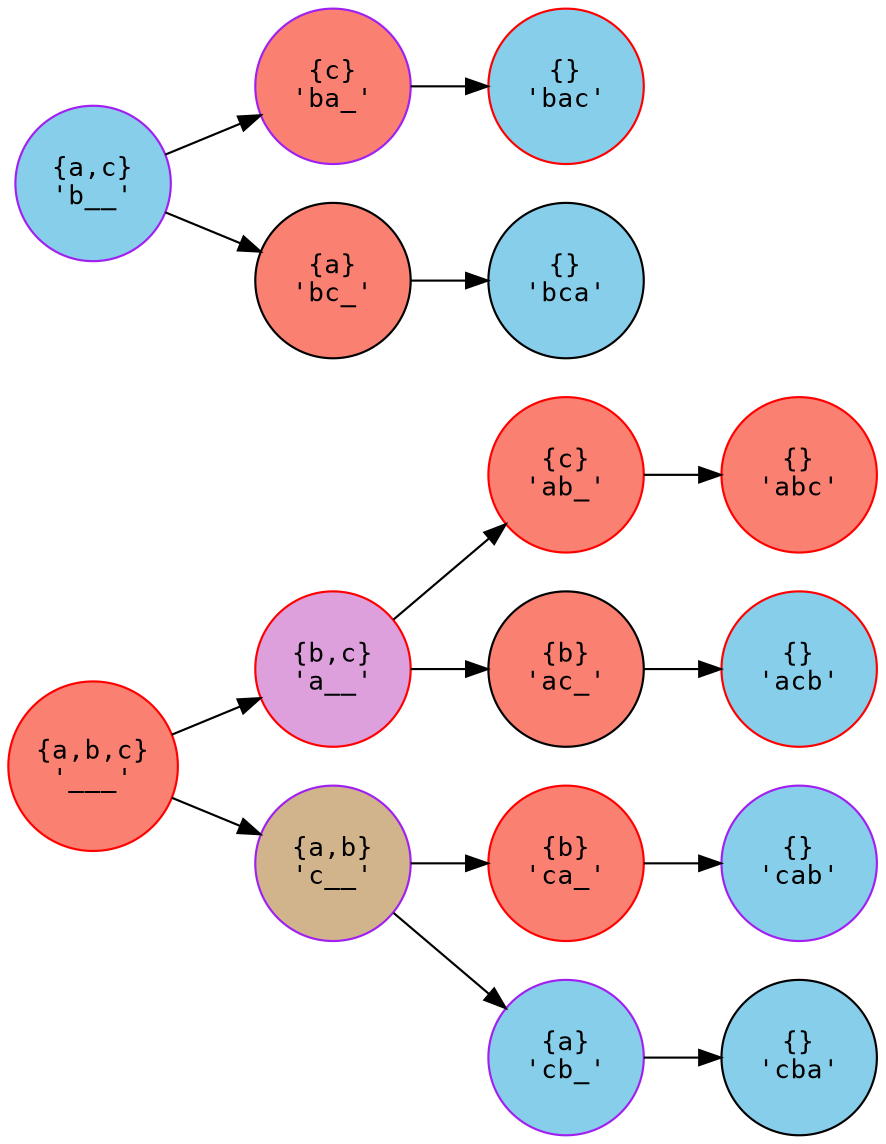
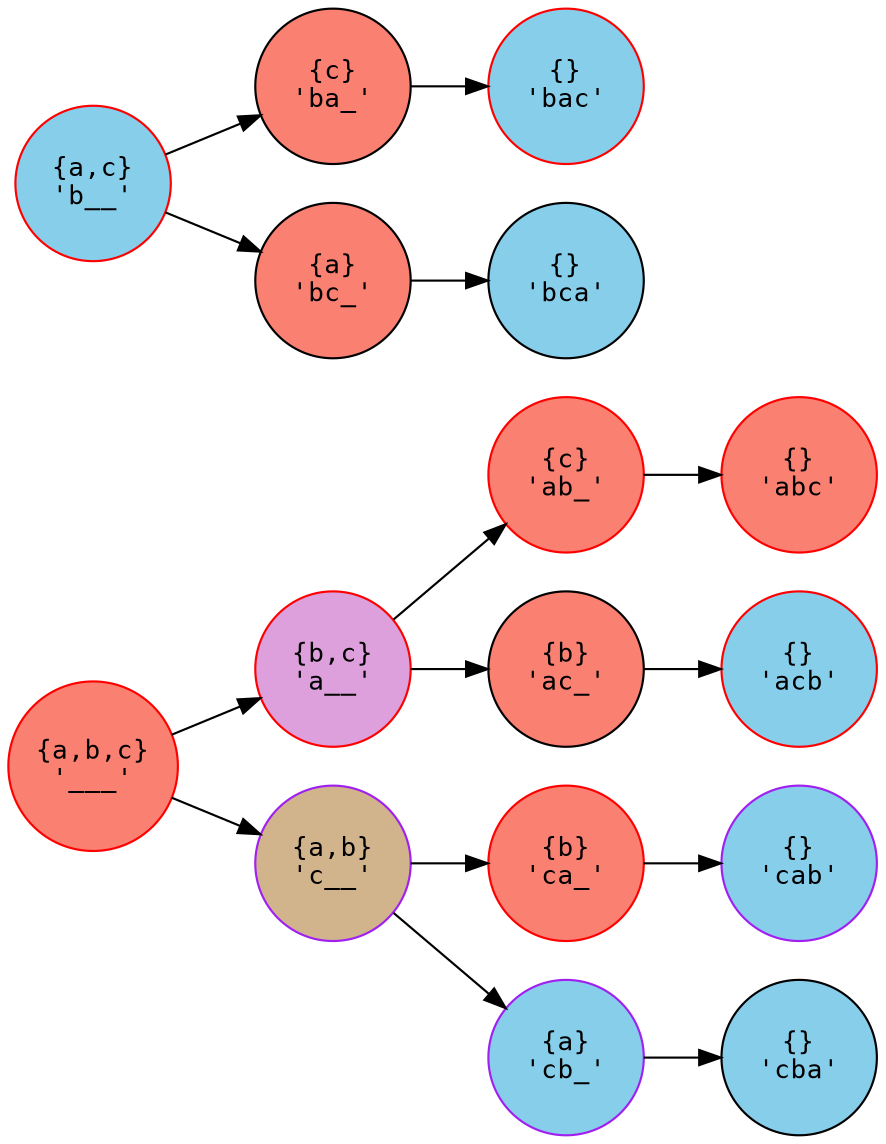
node "{c} 'ba_'": color purple -> black
node "{a,c} 'b__'": color purple -> red
